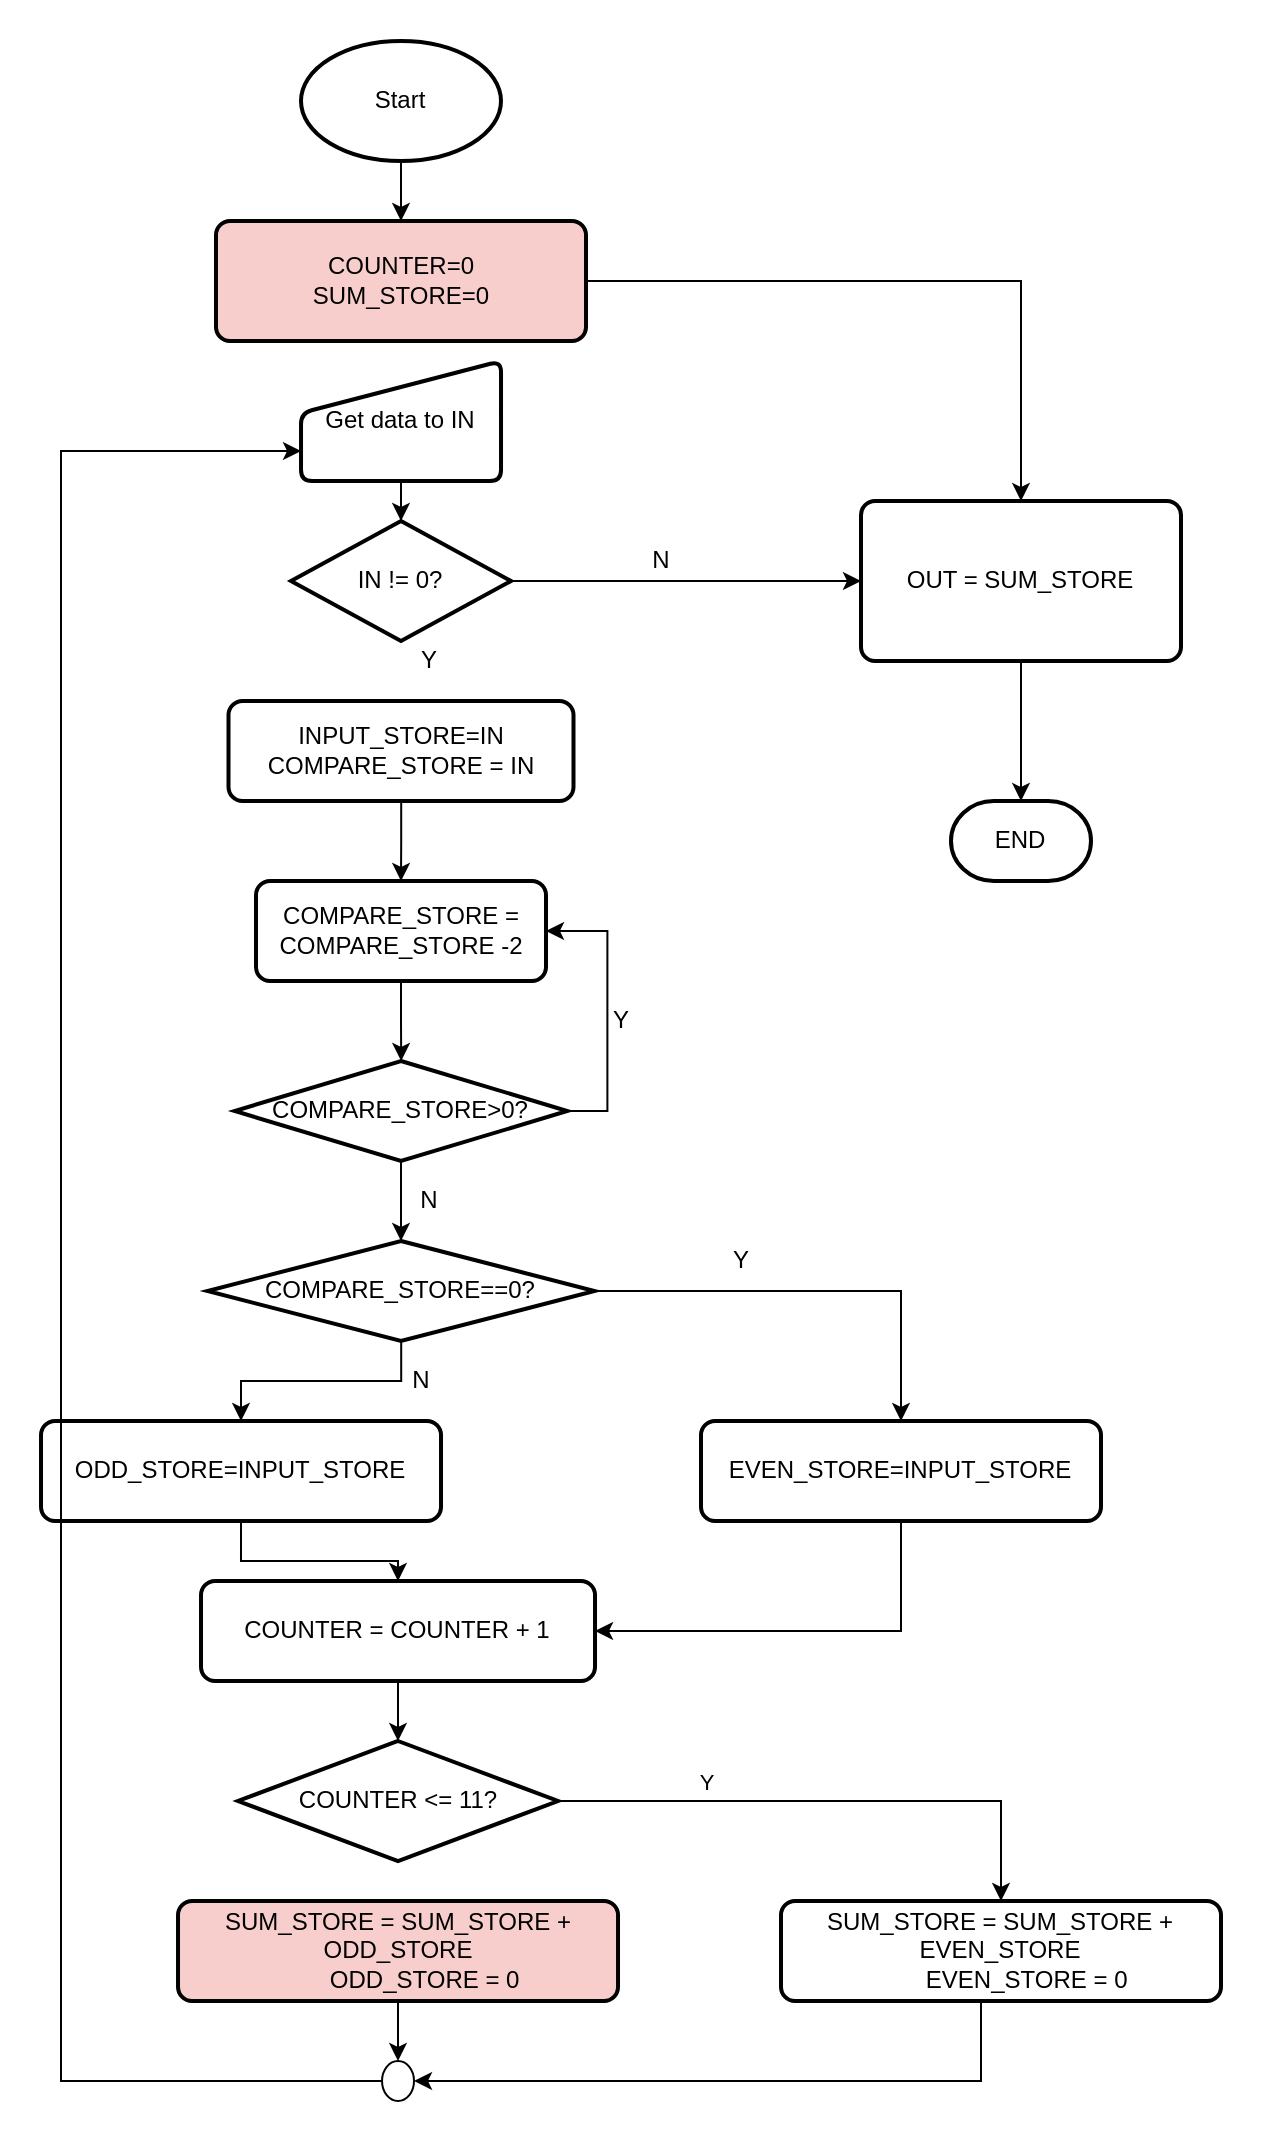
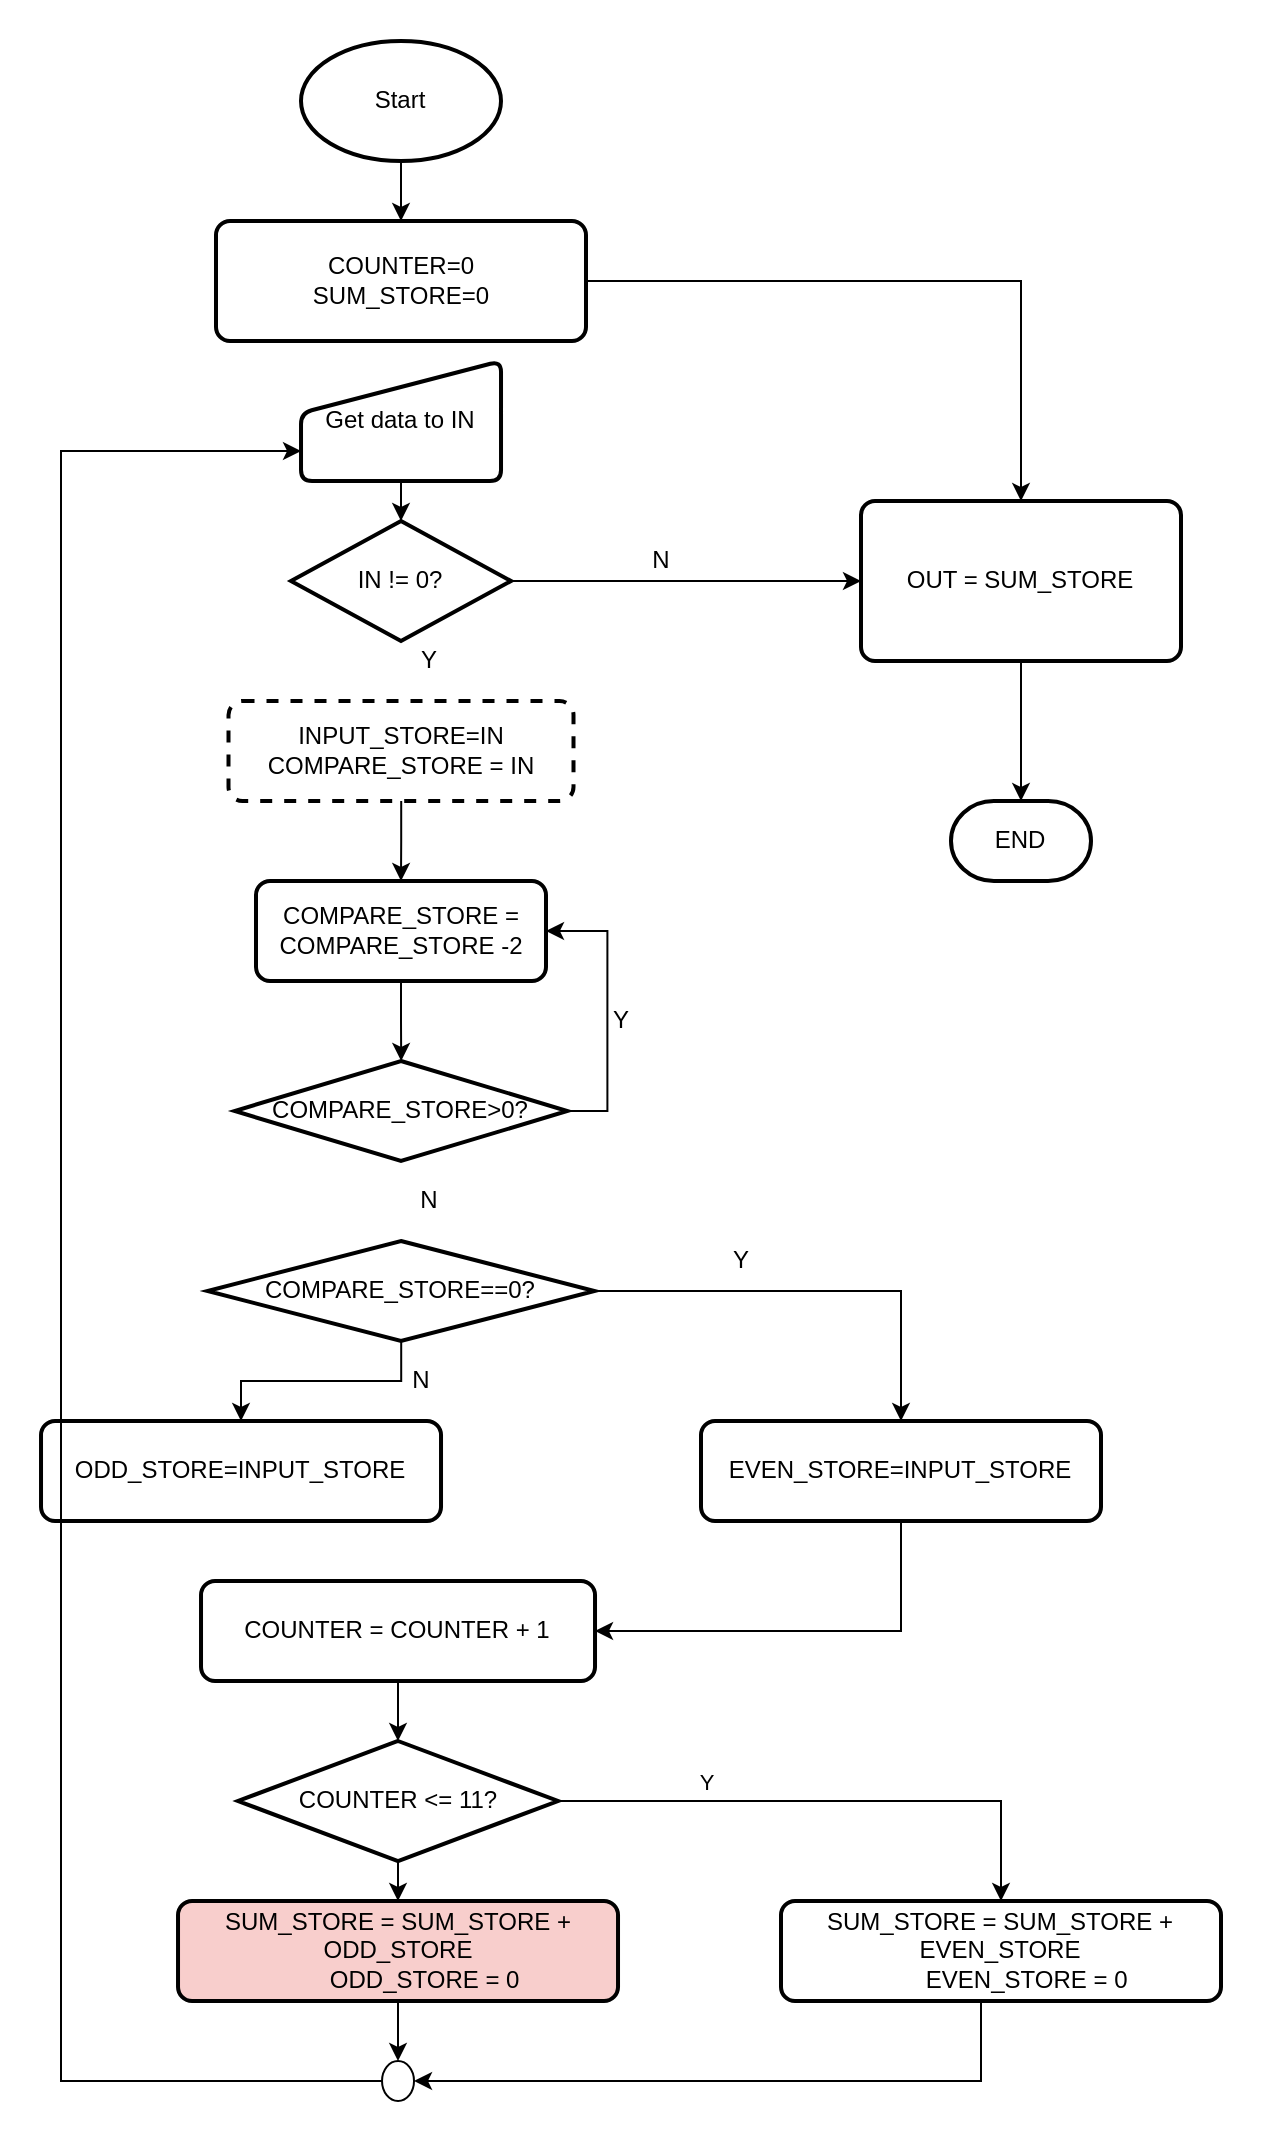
node "COUNTER=0 SUM_STORE=0": fillcolor #f8cecc -> #ffffff
node "INPUT_STORE=IN COMPARE_STORE = IN": style solid -> dashed
edge "COMPARE_STORE>0?" -> "COMPARE_STORE==0?": removed
edge "ODD_STORE=INPUT_STORE" -> "COUNTER = COUNTER + 1": removed
edge "COUNTER <= 11?" -> "SUM_STORE = SUM_STORE + ODD_STORE ODD_STORE = 0": added
